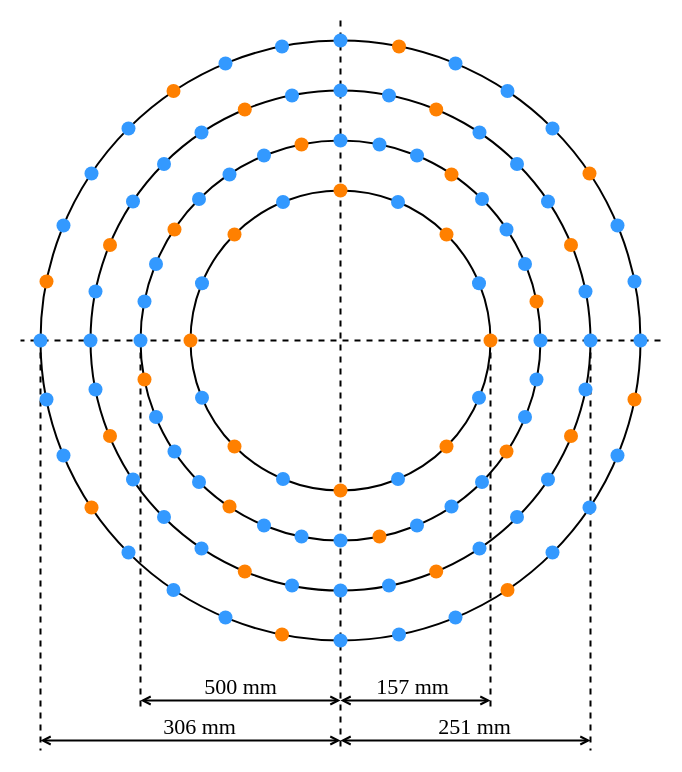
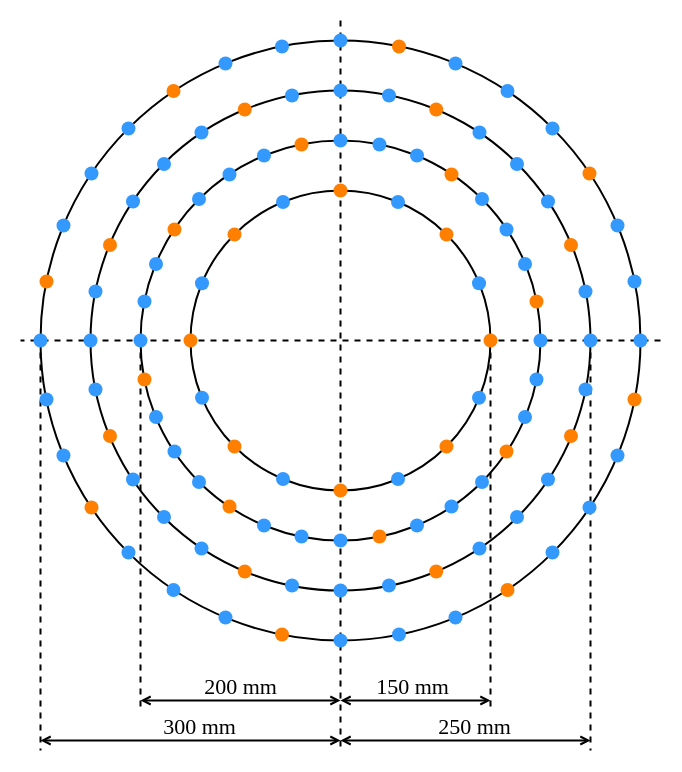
node "500 mm": label "500 mm" -> "200 mm"
node "157 mm": label "157 mm" -> "150 mm"
node "306 mm": label "306 mm" -> "300 mm"
node "251 mm": label "251 mm" -> "250 mm"
